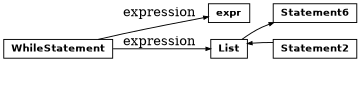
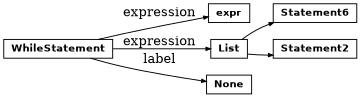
edge "Statement2" -> "List": reversed
node "None": added
